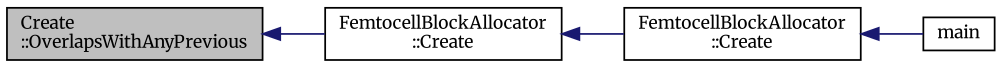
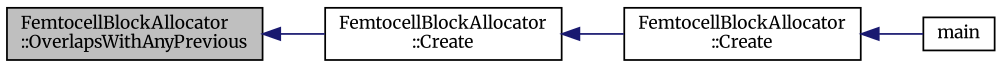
node "Create ::OverlapsWithAnyPrevious": label "Create ::OverlapsWithAnyPrevious" -> "FemtocellBlockAllocator ::OverlapsWithAnyPrevious"
